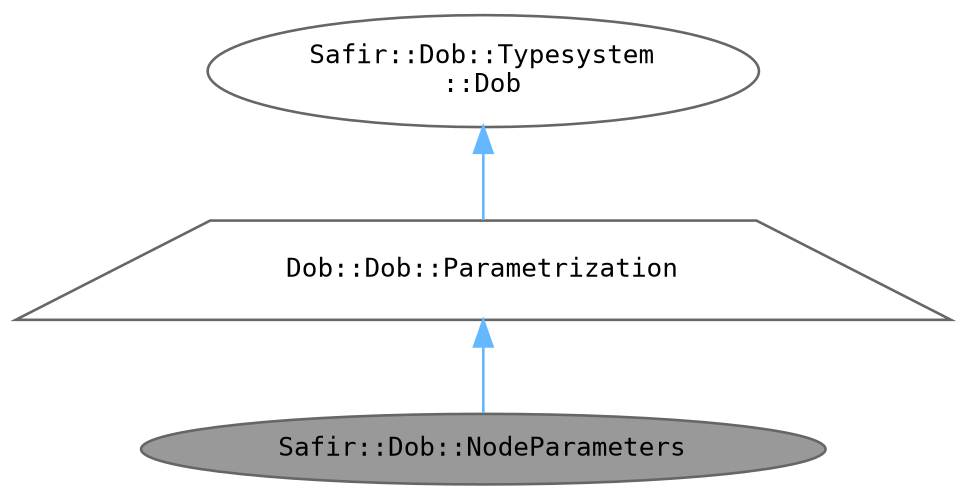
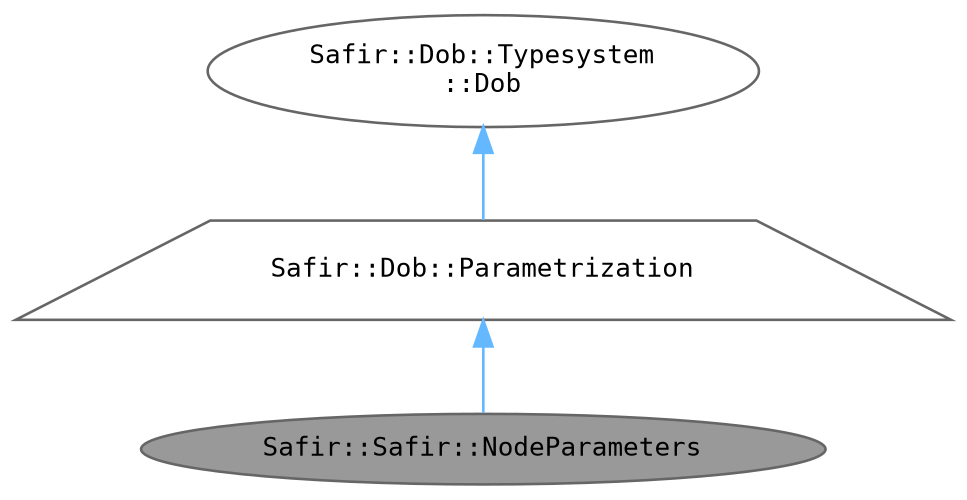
node "Dob::Dob::Parametrization": label "Dob::Dob::Parametrization" -> "Safir::Dob::Parametrization"
node "Safir::Dob::NodeParameters": label "Safir::Dob::NodeParameters" -> "Safir::Safir::NodeParameters"
